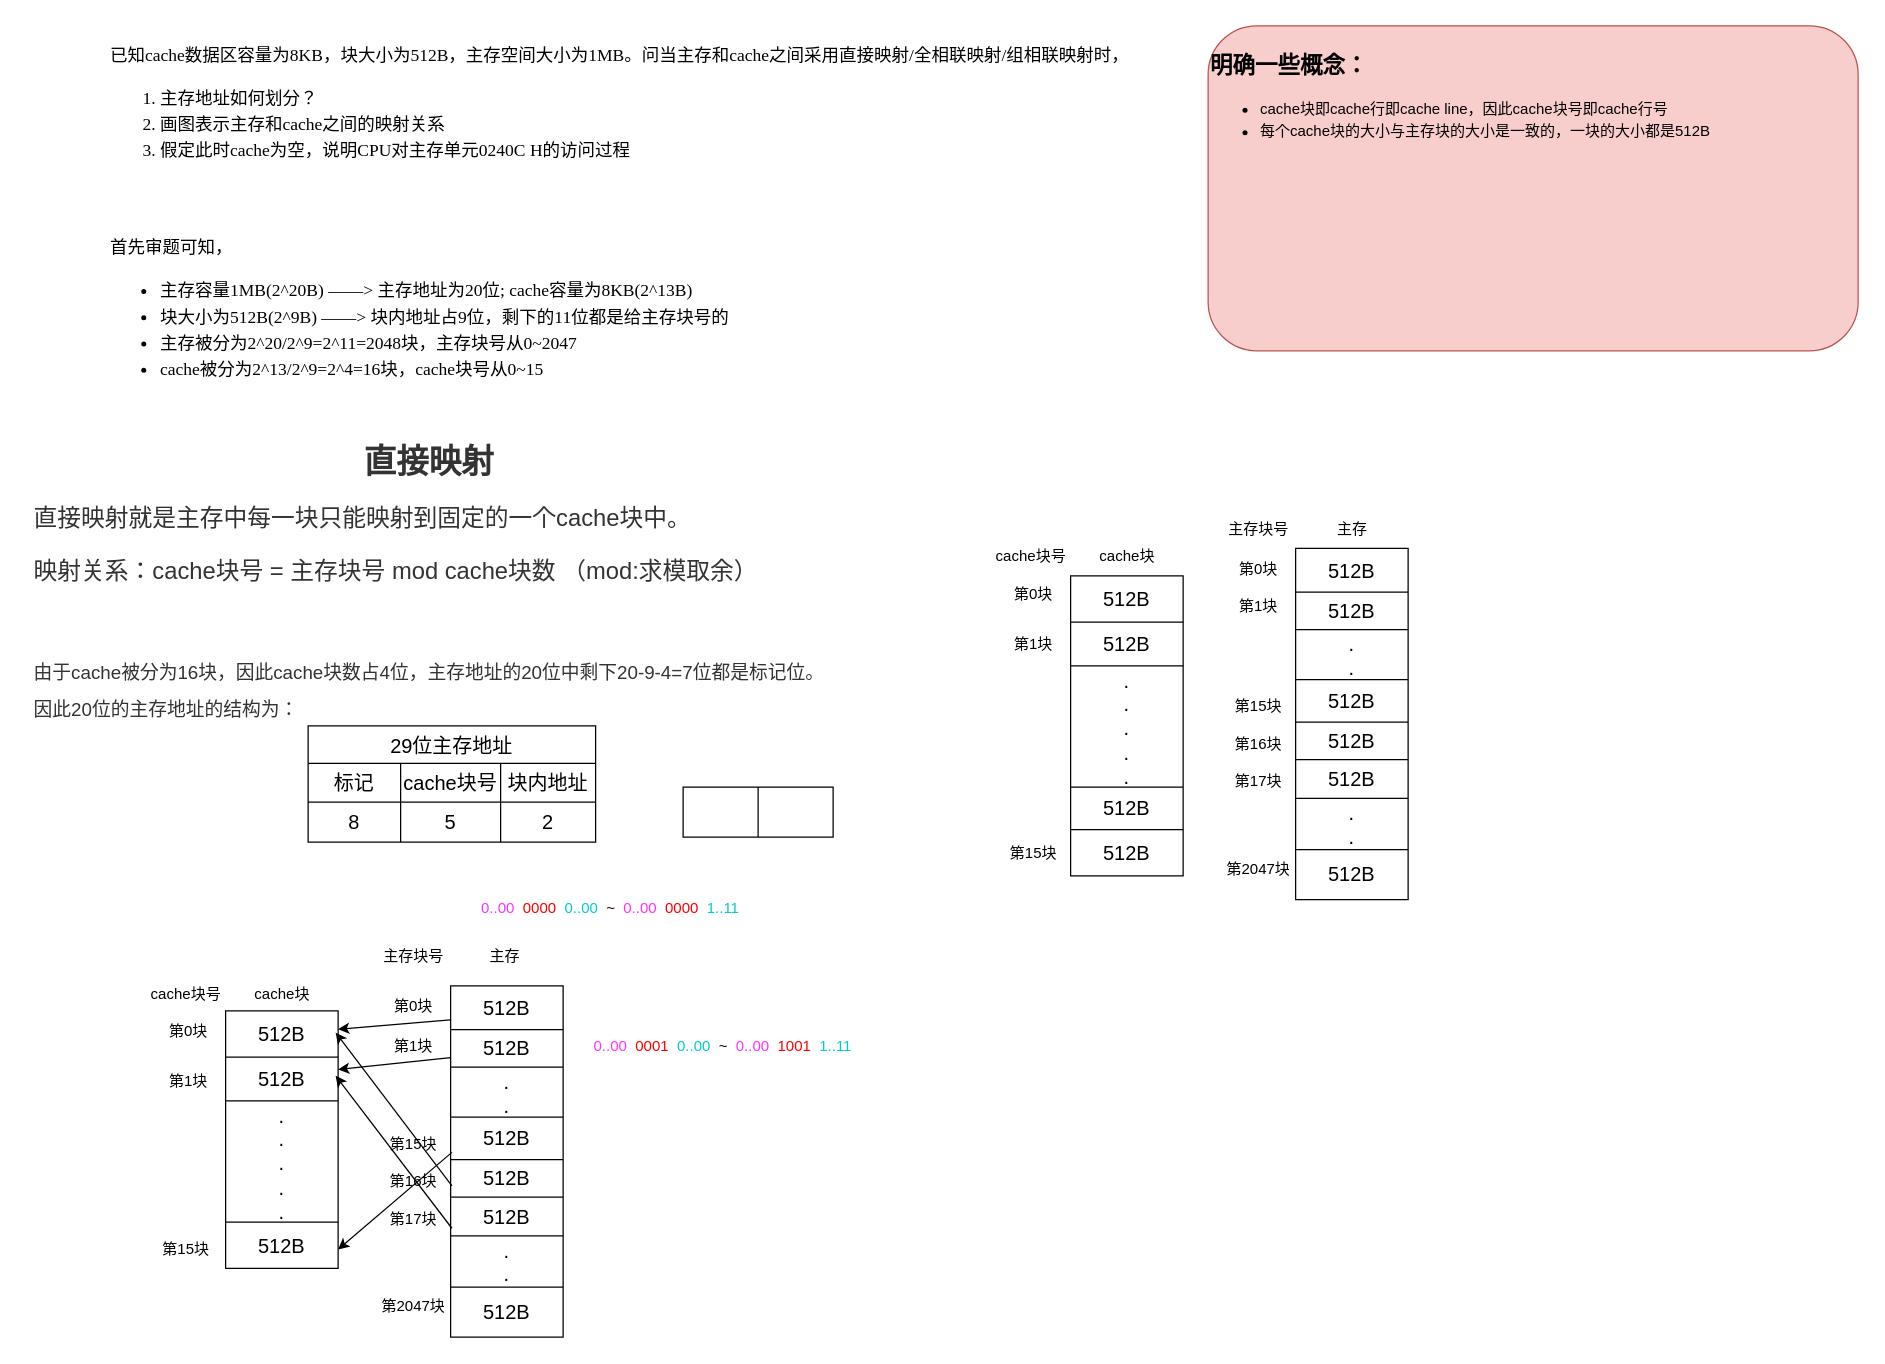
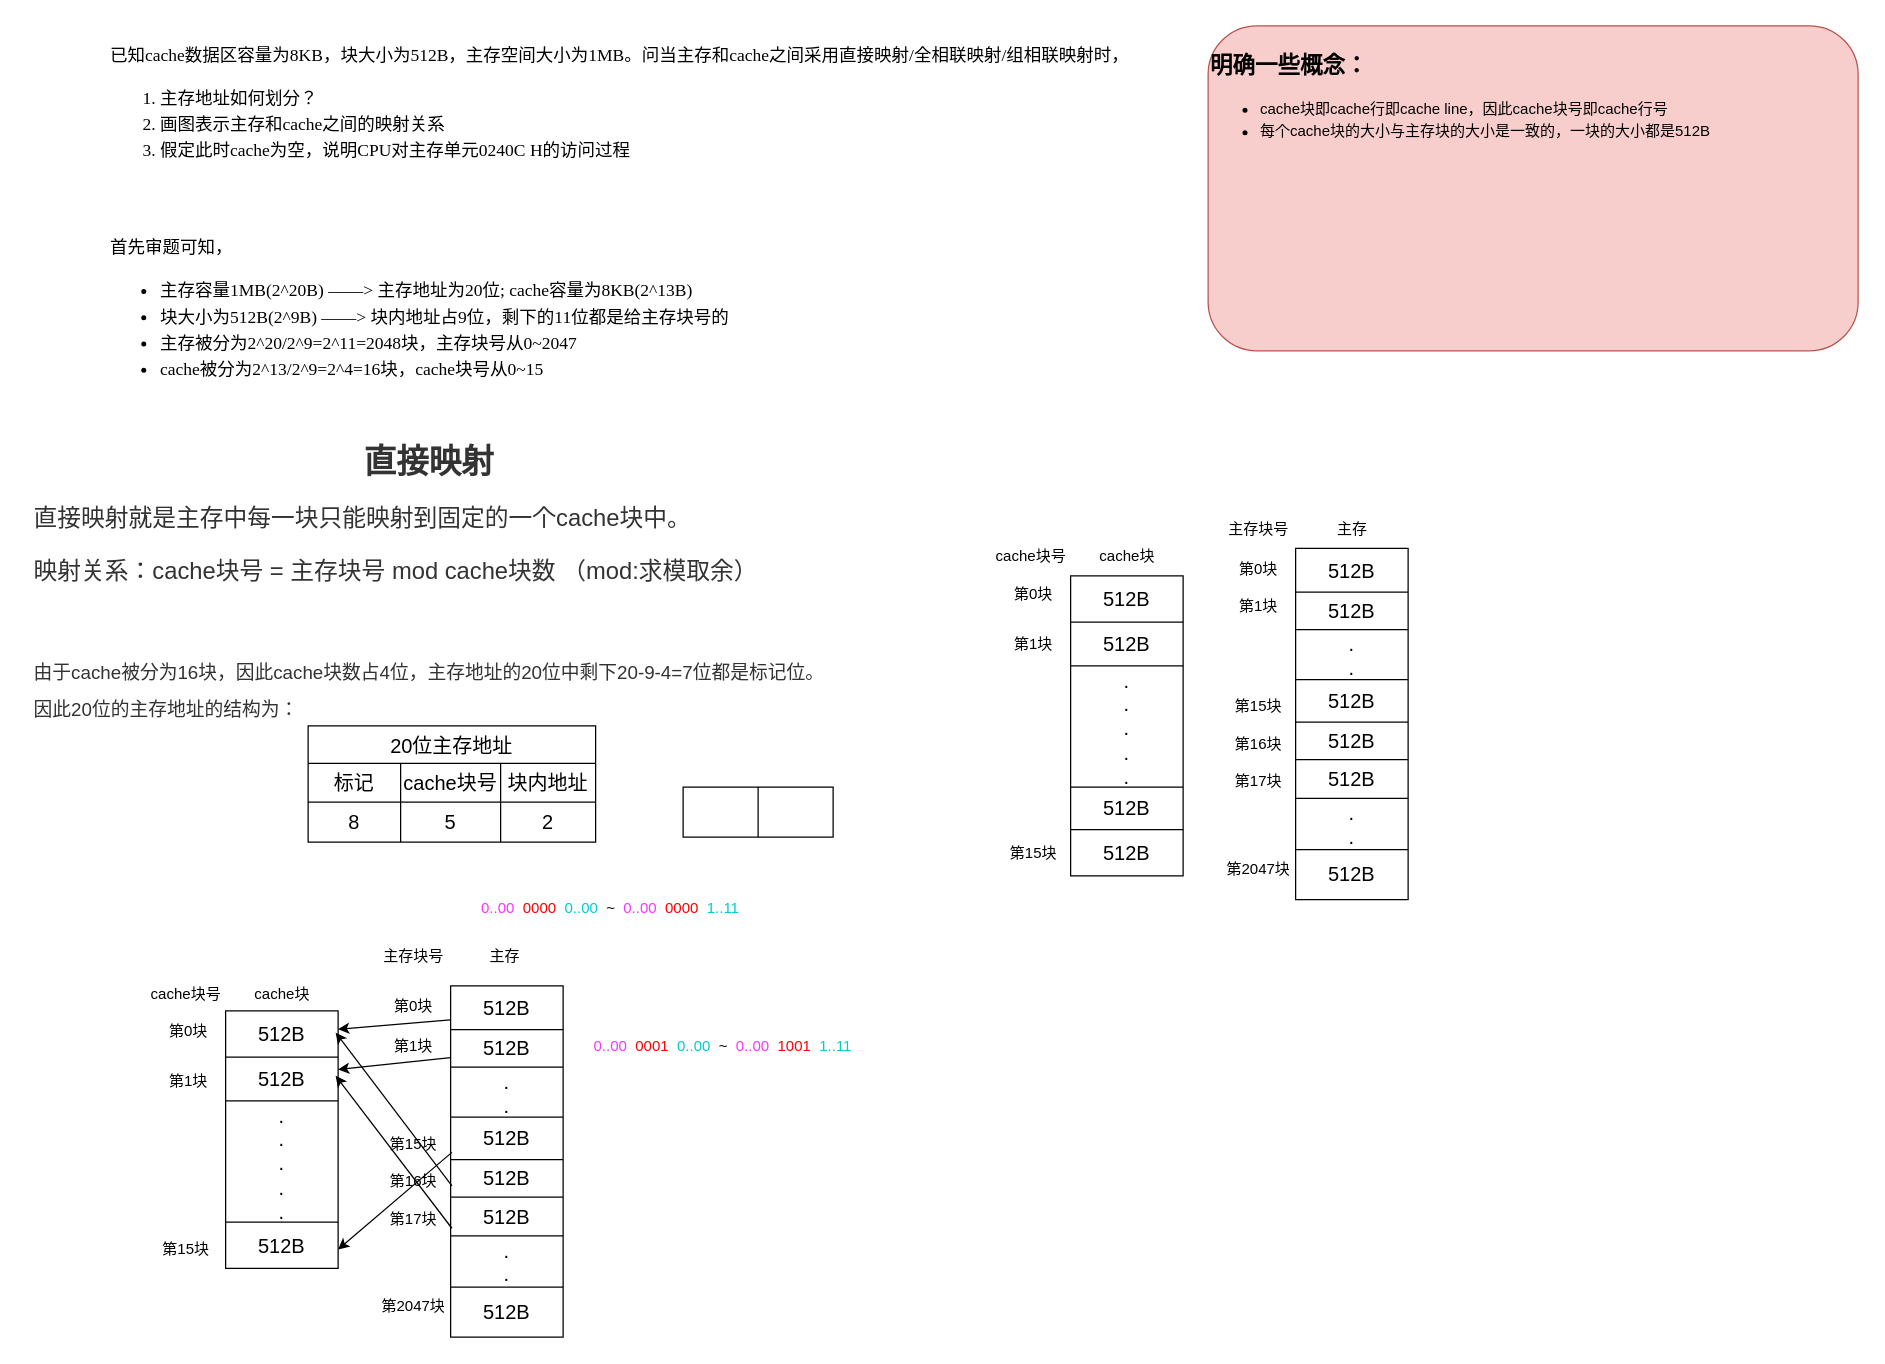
node "29位主存地址": label "29位主存地址" -> "20位主存地址"
